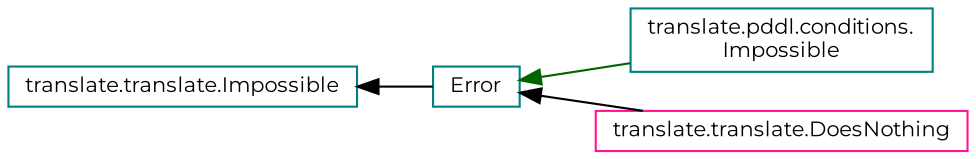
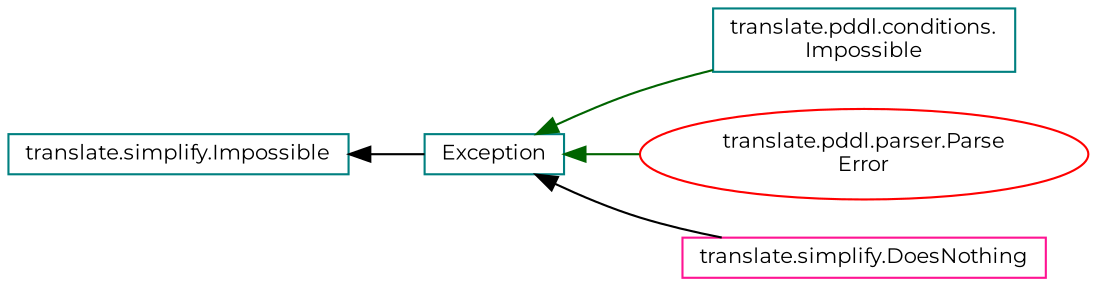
node "translate.translate.Impossible": label "translate.translate.Impossible" -> "translate.simplify.Impossible"
node "Error": label "Error" -> "Exception"
node "translate.translate.DoesNothing": label "translate.translate.DoesNothing" -> "translate.simplify.DoesNothing"
node "translate.pddl.parser.Parse Error": added
